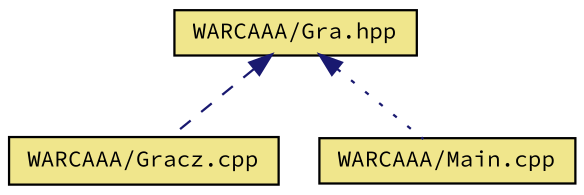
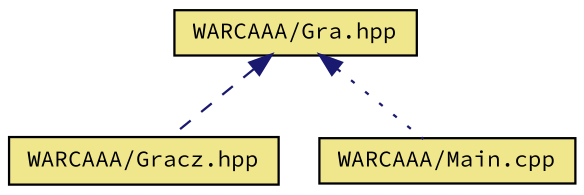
node "WARCAAA/Gracz.cpp": label "WARCAAA/Gracz.cpp" -> "WARCAAA/Gracz.hpp"
